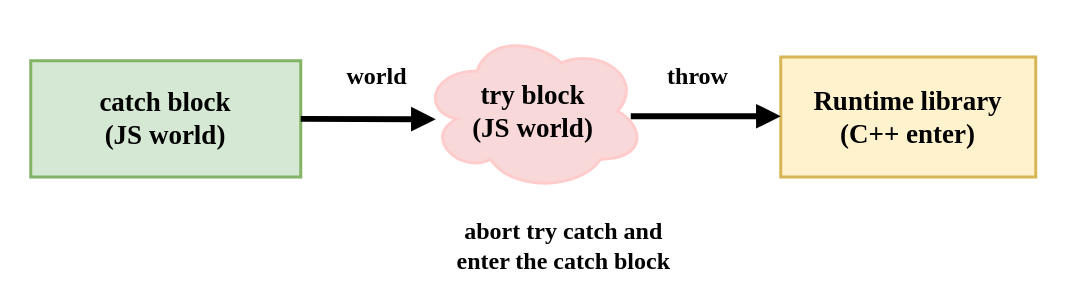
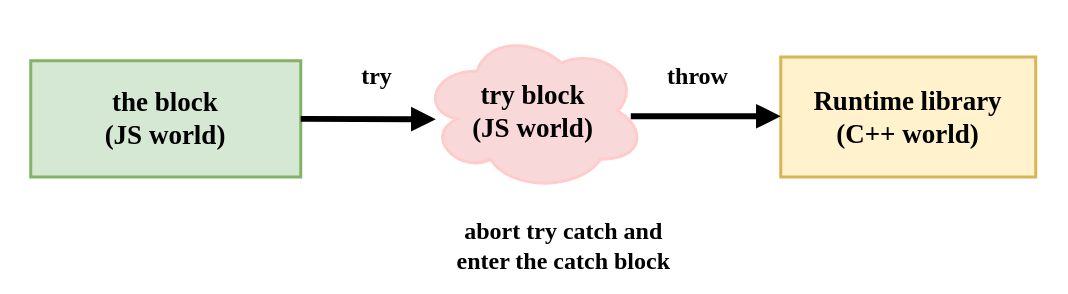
node "world": label "world" -> "try"
node "Runtime library (C++ enter)": label "Runtime library (C++ enter)" -> "Runtime library (C++ world)"
node "catch block (JS world)": label "catch block (JS world)" -> "the block (JS world)"
